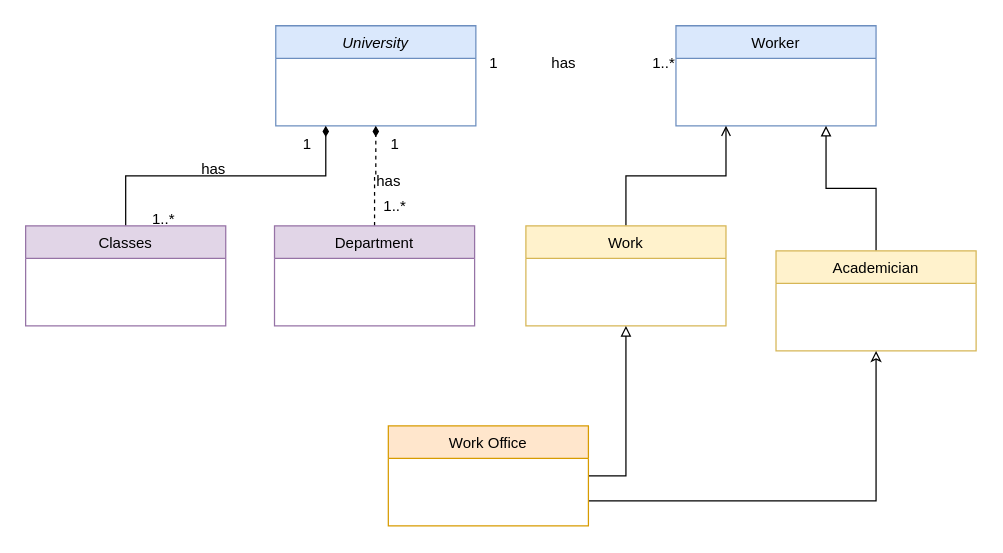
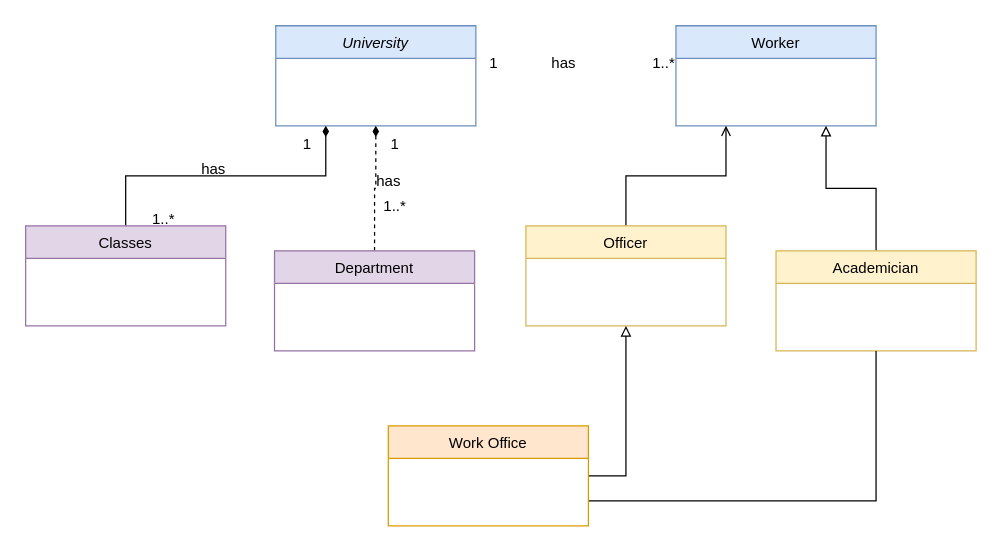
node "Work": label "Work" -> "Officer"
node "Department": moved (374, 276) -> (374, 301)
edge "Work Office" -> "Academician": arrowhead classic -> none
